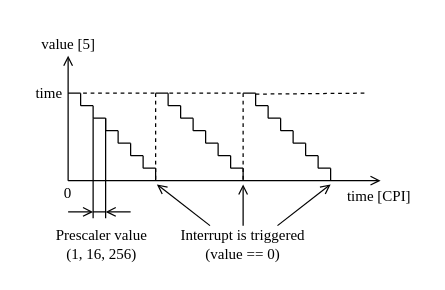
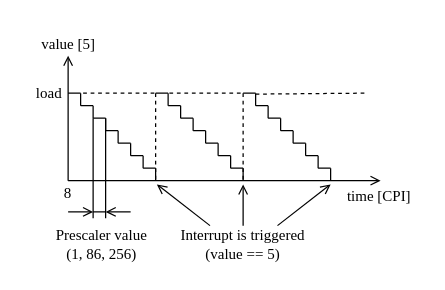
node "time": label "time" -> "load"
node "0": label "0" -> "8"
node "Prescaler value (1, 16, 256)": label "Prescaler value (1, 16, 256)" -> "Prescaler value (1, 86, 256)"
node "Interrupt is triggered (value == 0)": label "Interrupt is triggered (value == 0)" -> "Interrupt is triggered (value == 5)"
